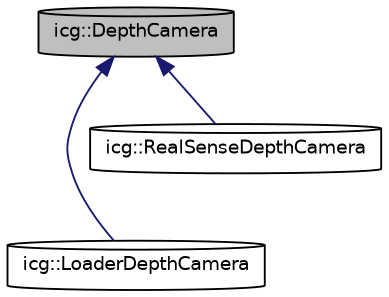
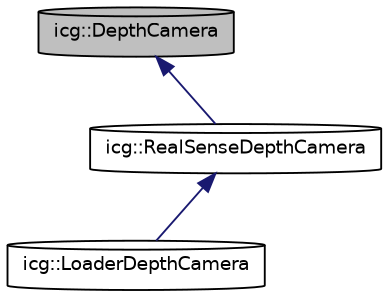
edge "icg::LoaderDepthCamera" -> "icg::DepthCamera": now "icg::LoaderDepthCamera" -> "icg::RealSenseDepthCamera"
